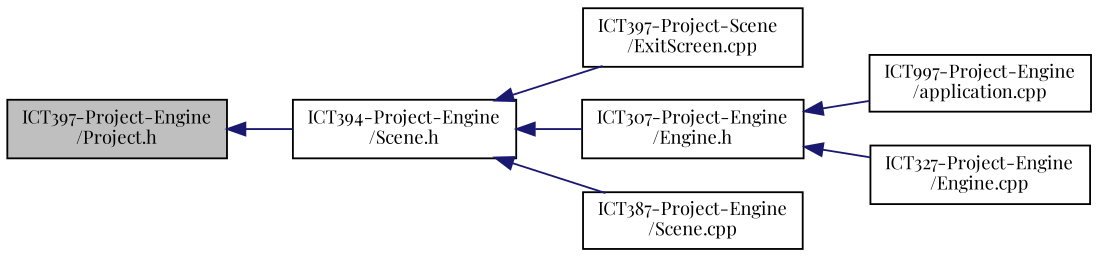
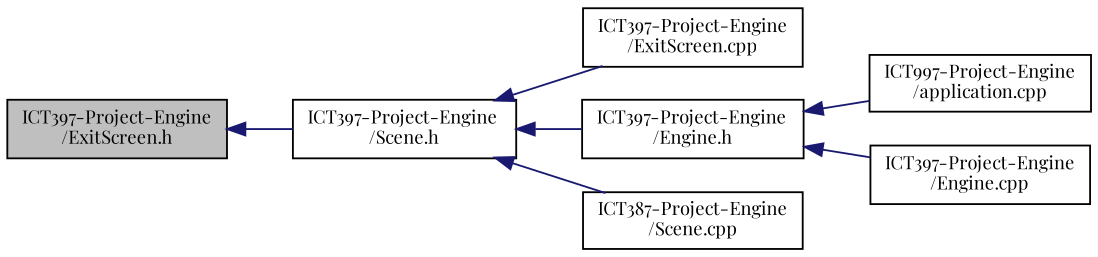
node "ICT397-Project-Scene /ExitScreen.cpp": label "ICT397-Project-Scene /ExitScreen.cpp" -> "ICT397-Project-Engine /ExitScreen.cpp"
node "ICT397-Project-Engine /Project.h": label "ICT397-Project-Engine /Project.h" -> "ICT397-Project-Engine /ExitScreen.h"
node "ICT394-Project-Engine /Scene.h": label "ICT394-Project-Engine /Scene.h" -> "ICT397-Project-Engine /Scene.h"
node "ICT307-Project-Engine /Engine.h": label "ICT307-Project-Engine /Engine.h" -> "ICT397-Project-Engine /Engine.h"
node "ICT327-Project-Engine /Engine.cpp": label "ICT327-Project-Engine /Engine.cpp" -> "ICT397-Project-Engine /Engine.cpp"
